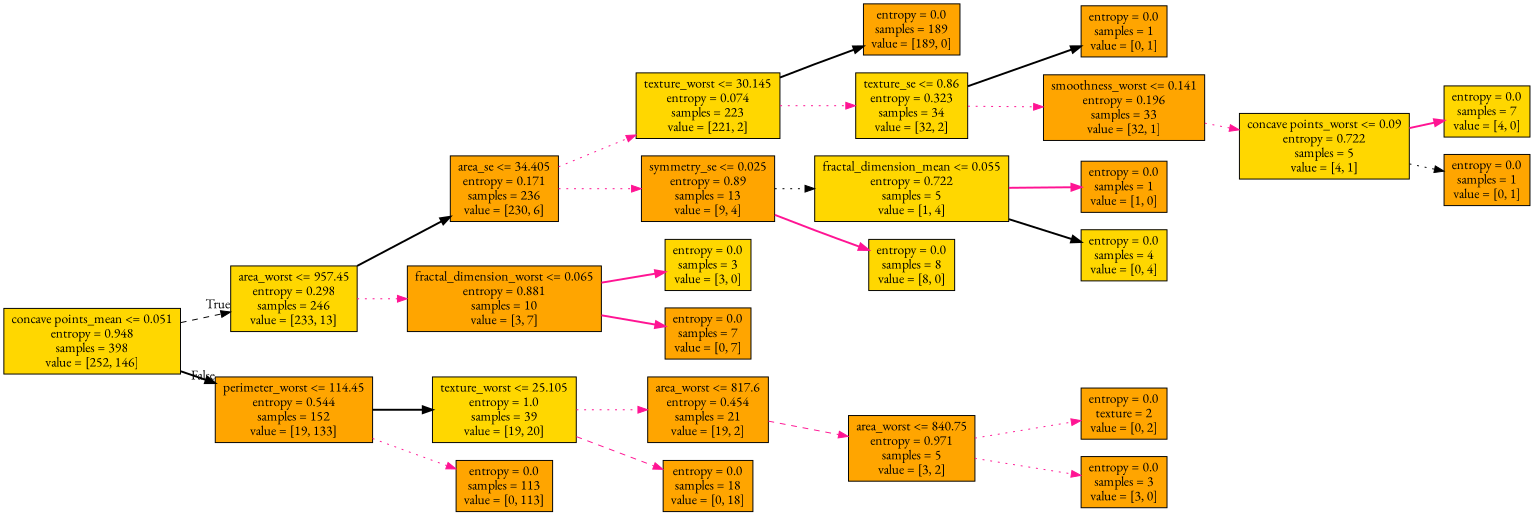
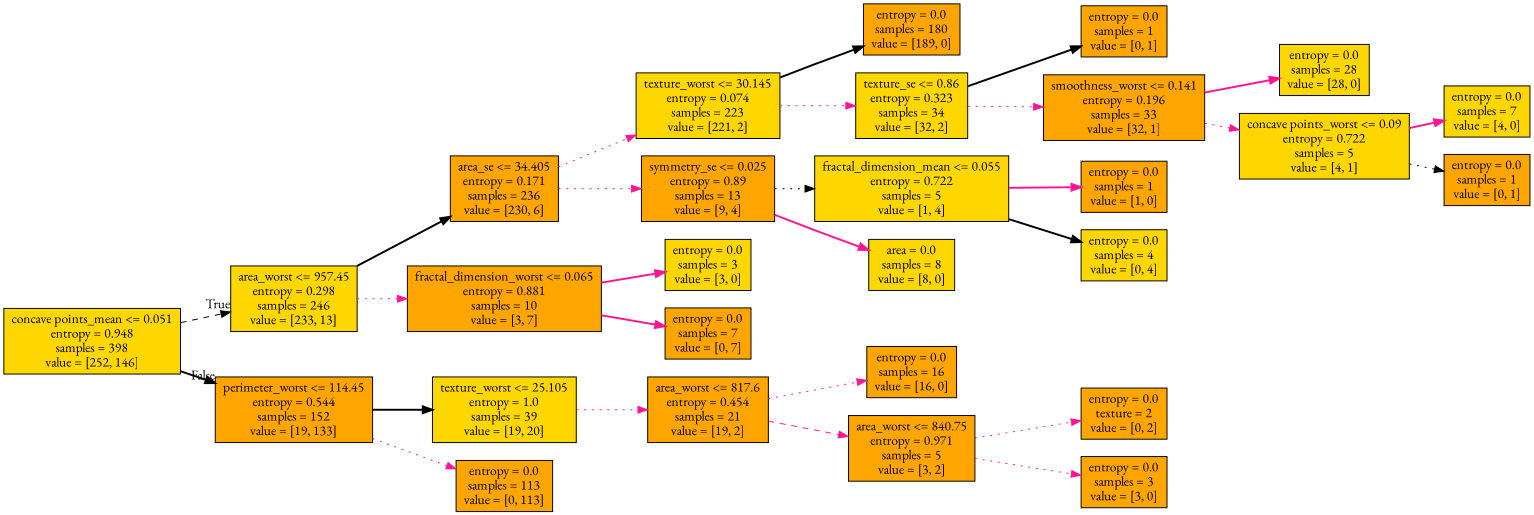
node "entropy = 0.0 samples = 189 value = [189, 0]": label "entropy = 0.0 samples = 189 value = [189, 0]" -> "entropy = 0.0 samples = 180 value = [189, 0]"
node "entropy = 0.0 samples = 28 value = [28, 0]": added
node "entropy = 0.0 samples = 8 value = [8, 0]": label "entropy = 0.0 samples = 8 value = [8, 0]" -> "area = 0.0 samples = 8 value = [8, 0]"
node "entropy = 0.0 samples = 16 value = [16, 0]": added
node "entropy = 0.0 samples = 18 value = [0, 18]": removed
